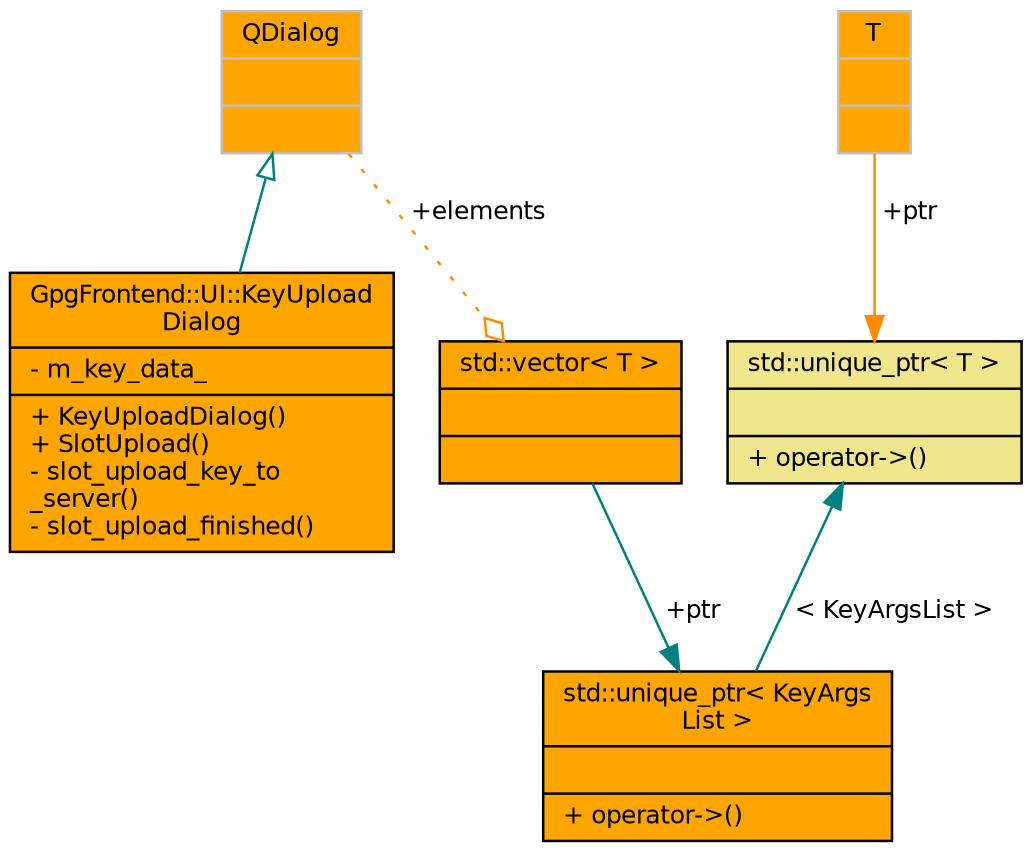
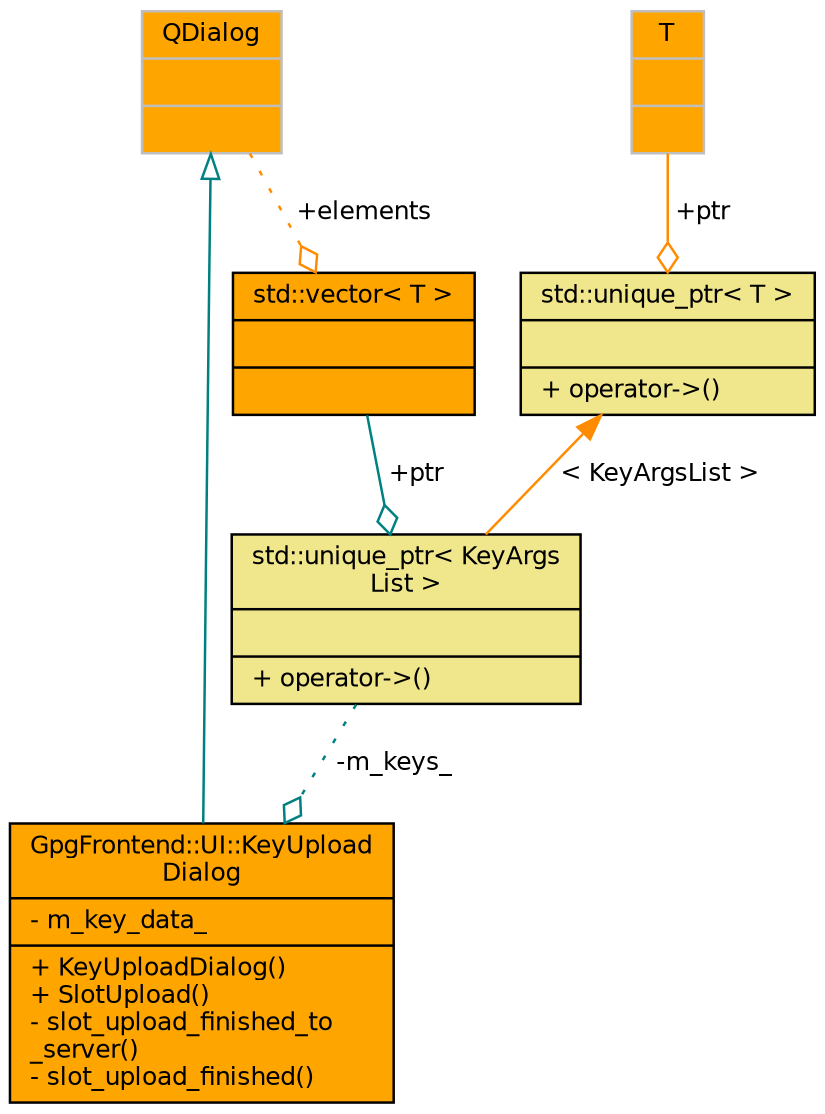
edge "T" -> "std::unique_ptr< T >": arrowhead normal -> odiamond
node "GpgFrontend::UI::KeyUpload": text "- slot_upload_key_to" -> "- slot_upload_finished_to"
edge "std::vector< T >" -> "std::unique_ptr< KeyArgs": arrowhead normal -> odiamond
edge "std::unique_ptr< KeyArgs" -> "std::unique_ptr< T >": color teal -> darkorange
edge "std::unique_ptr< KeyArgs" -> "GpgFrontend::UI::KeyUpload": added, label "-m_keys_"
node "std::unique_ptr< KeyArgs": fillcolor orange -> khaki
